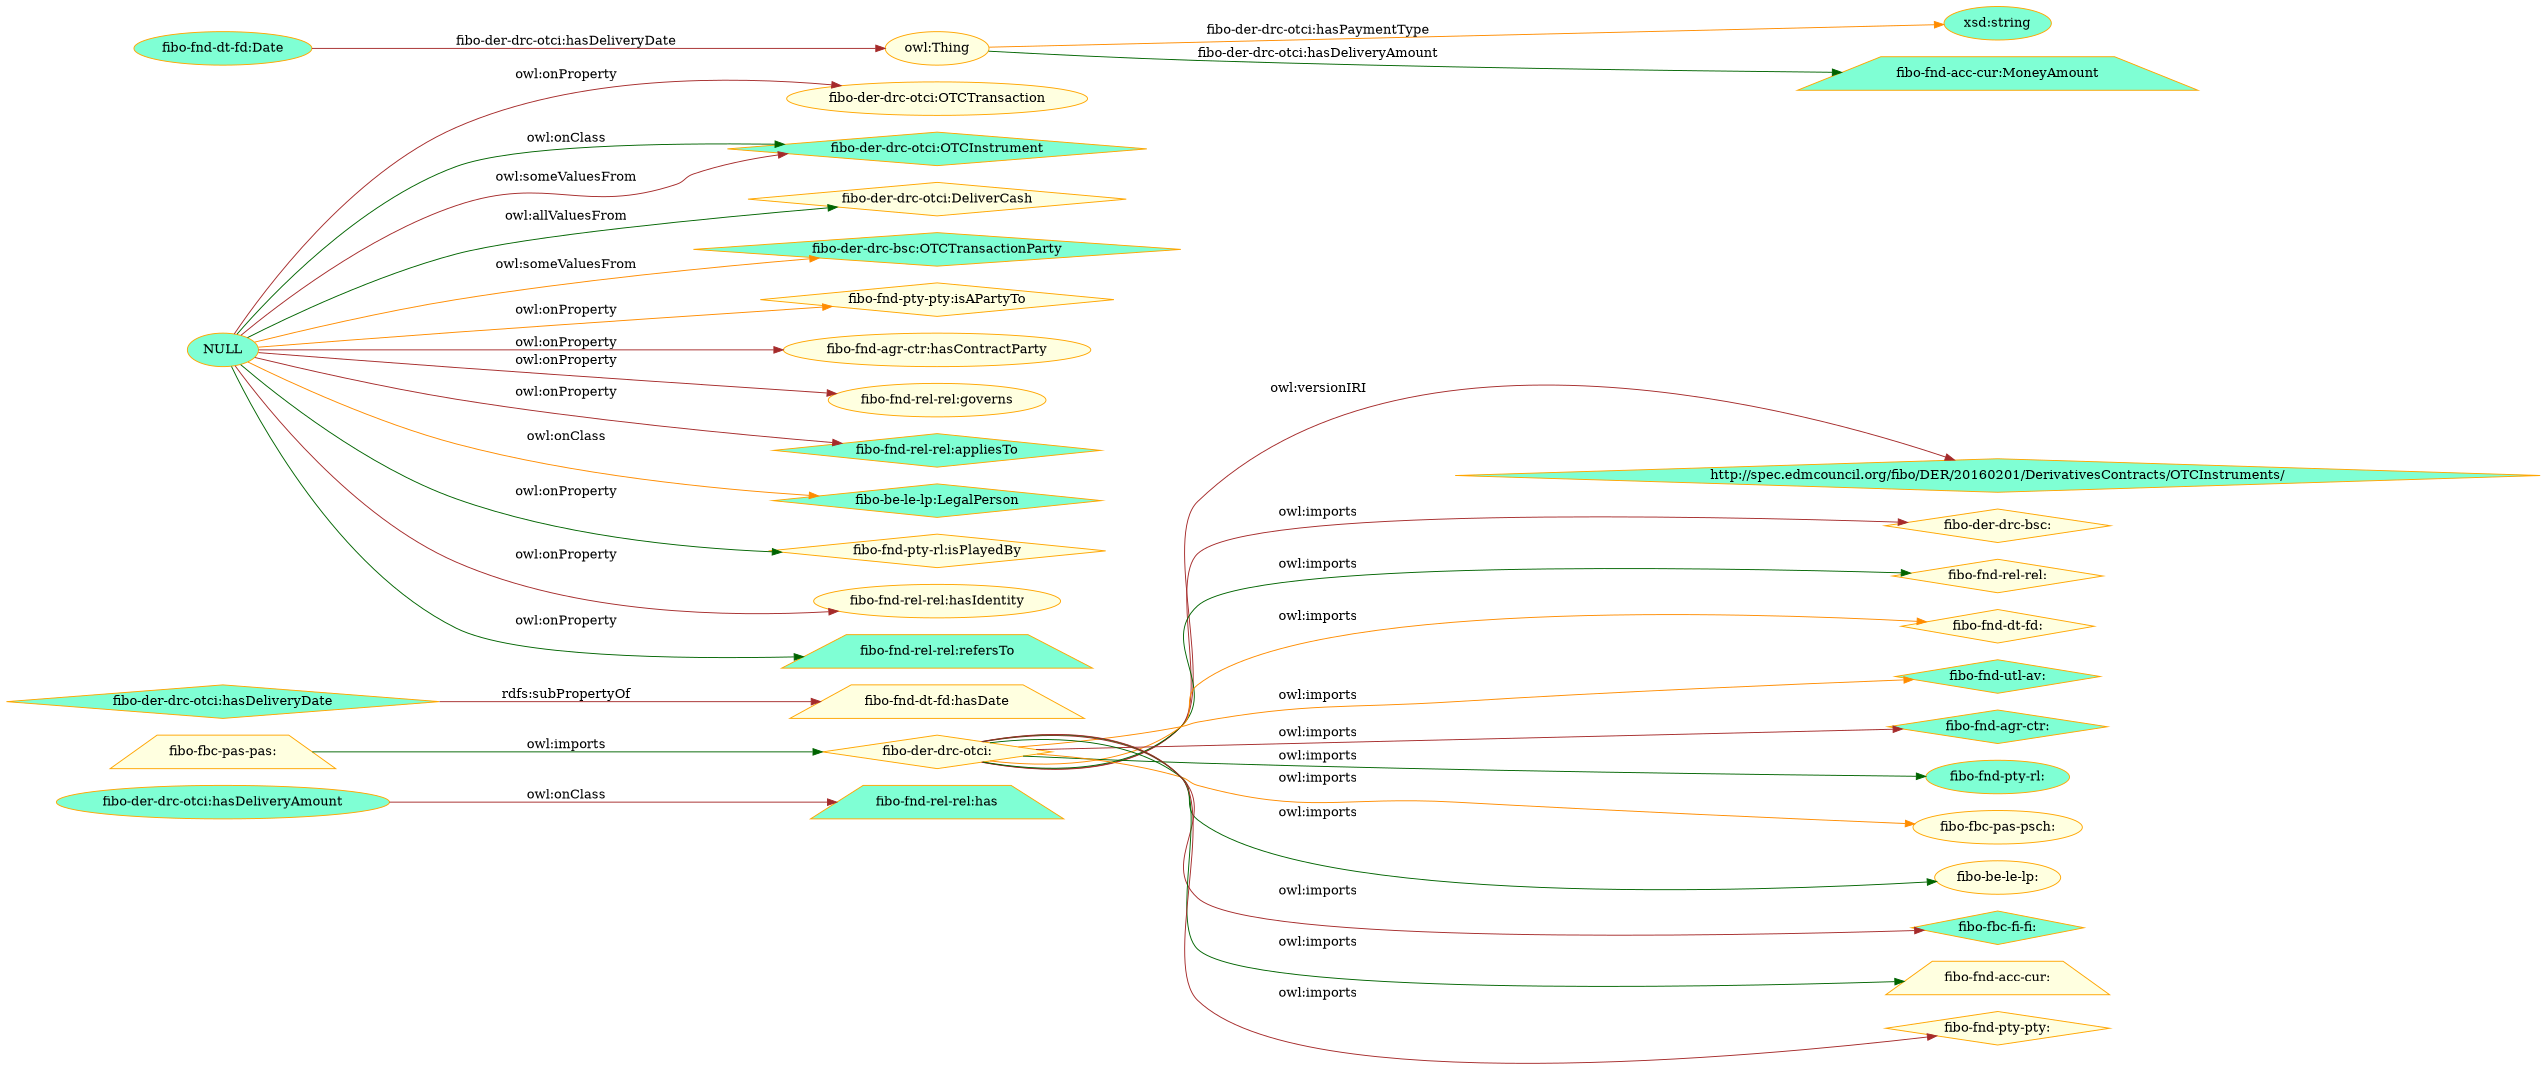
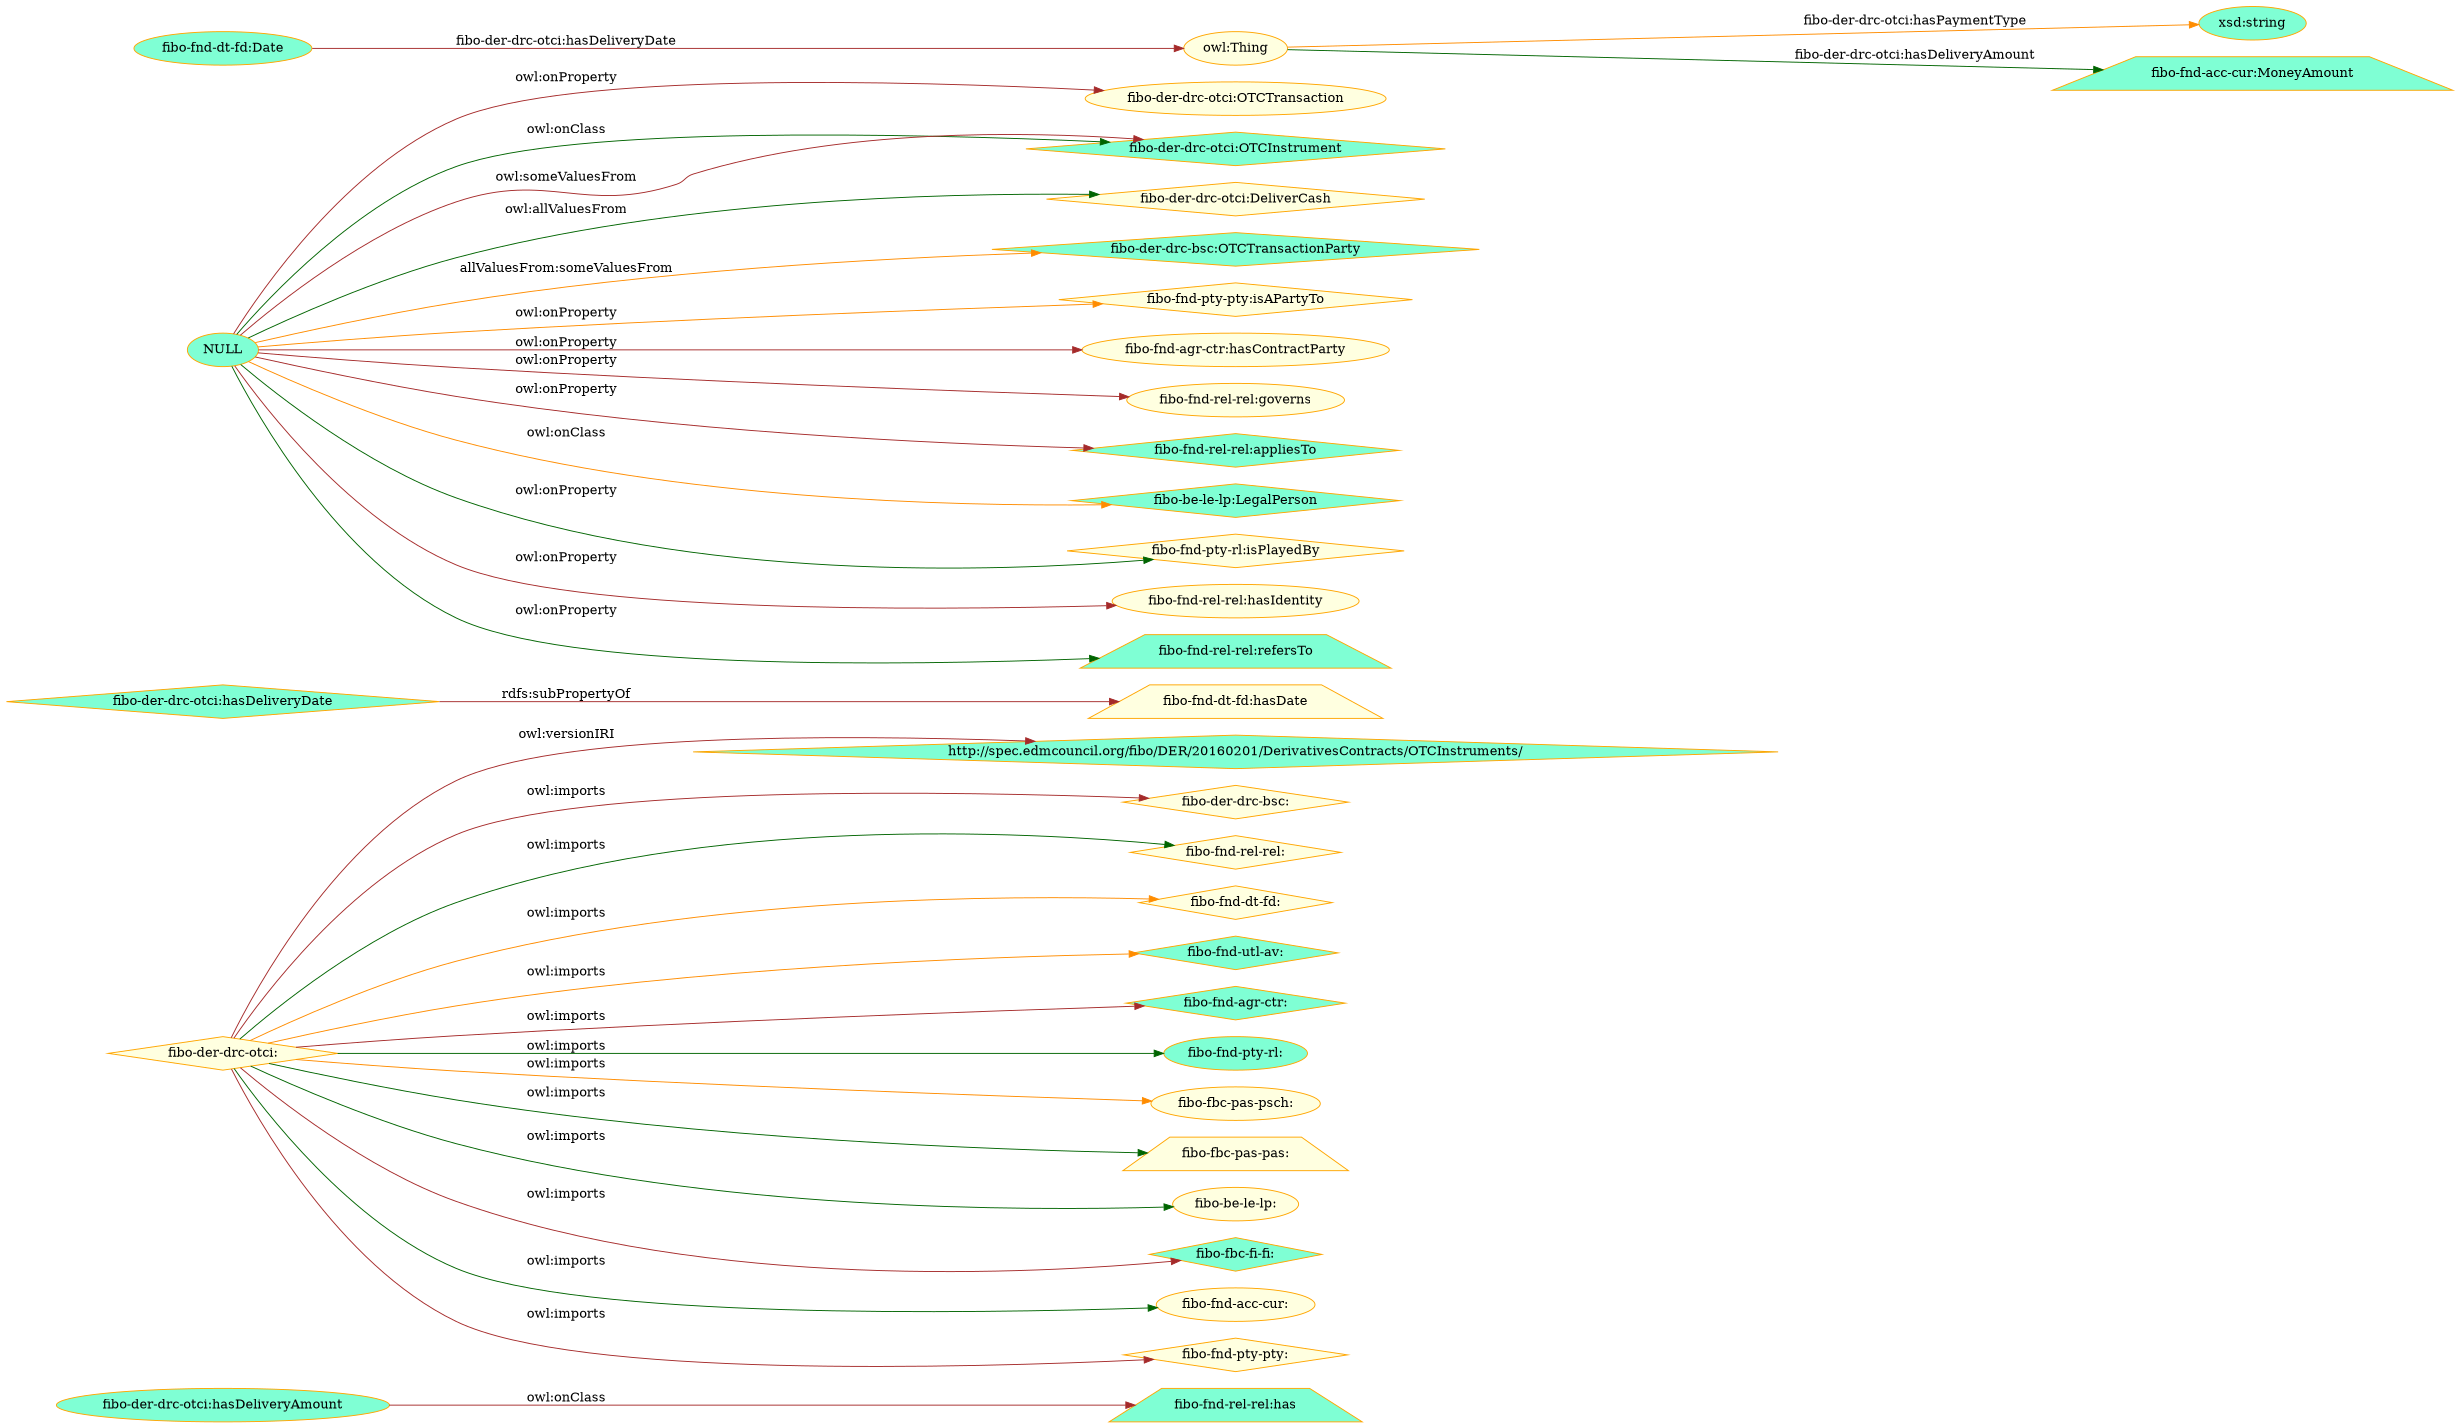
edge "NULL" -> "fibo-der-drc-bsc:OTCTransactionParty": label "owl:someValuesFrom" -> "allValuesFrom:someValuesFrom"
edge "fibo-fbc-pas-pas:" -> "fibo-der-drc-otci:": reversed
node "fibo-fnd-acc-cur:": shape trapezium -> ellipse
